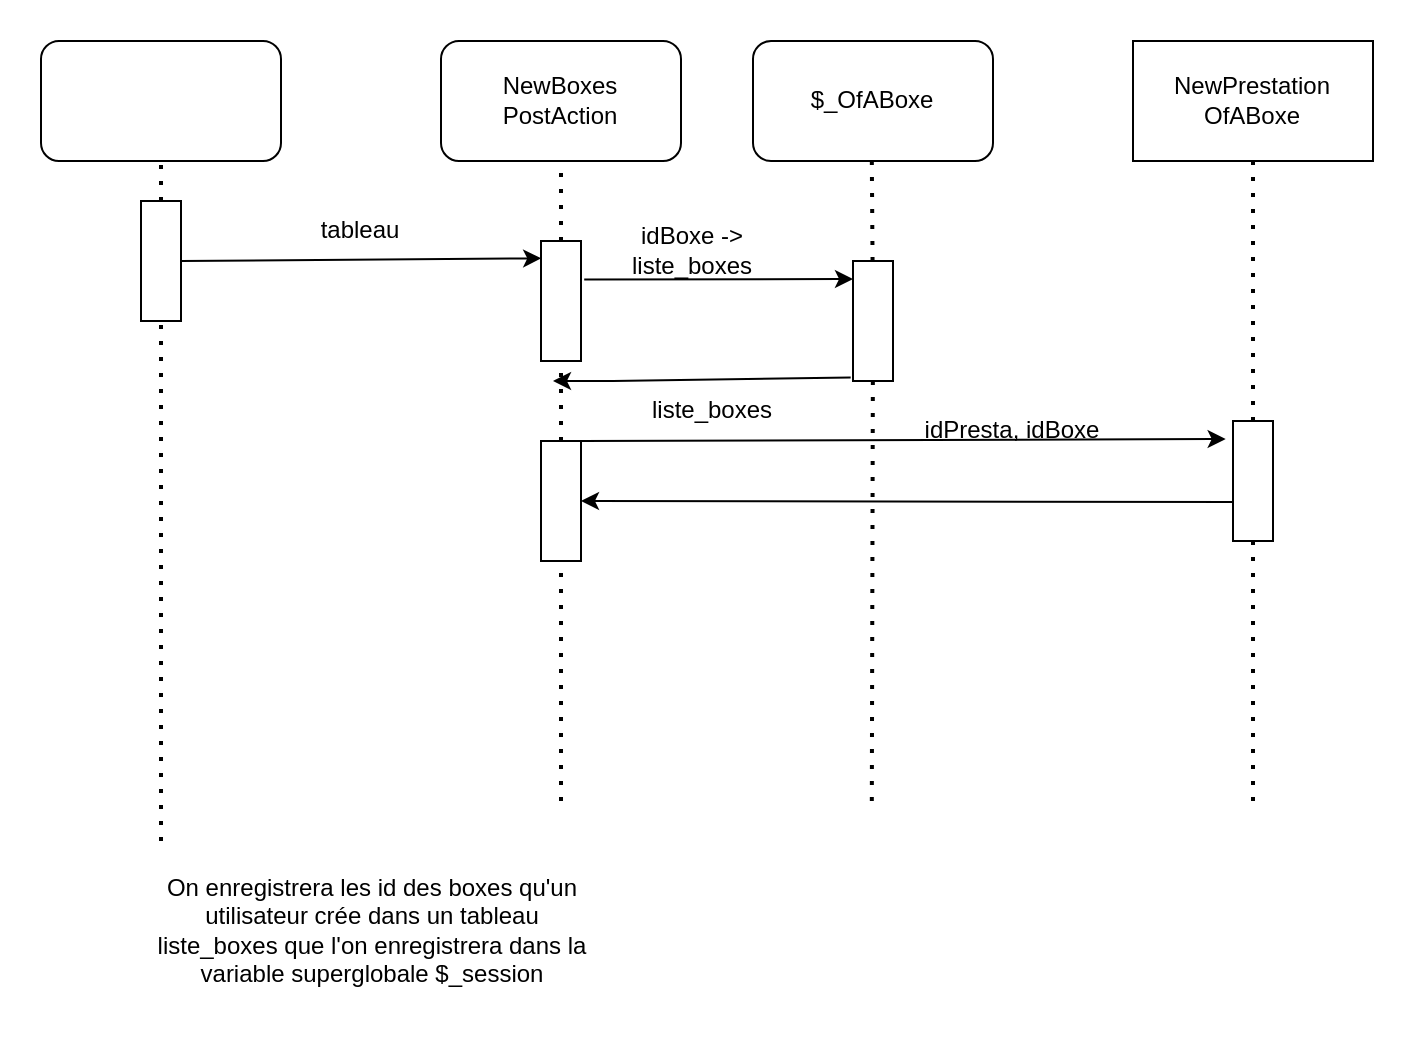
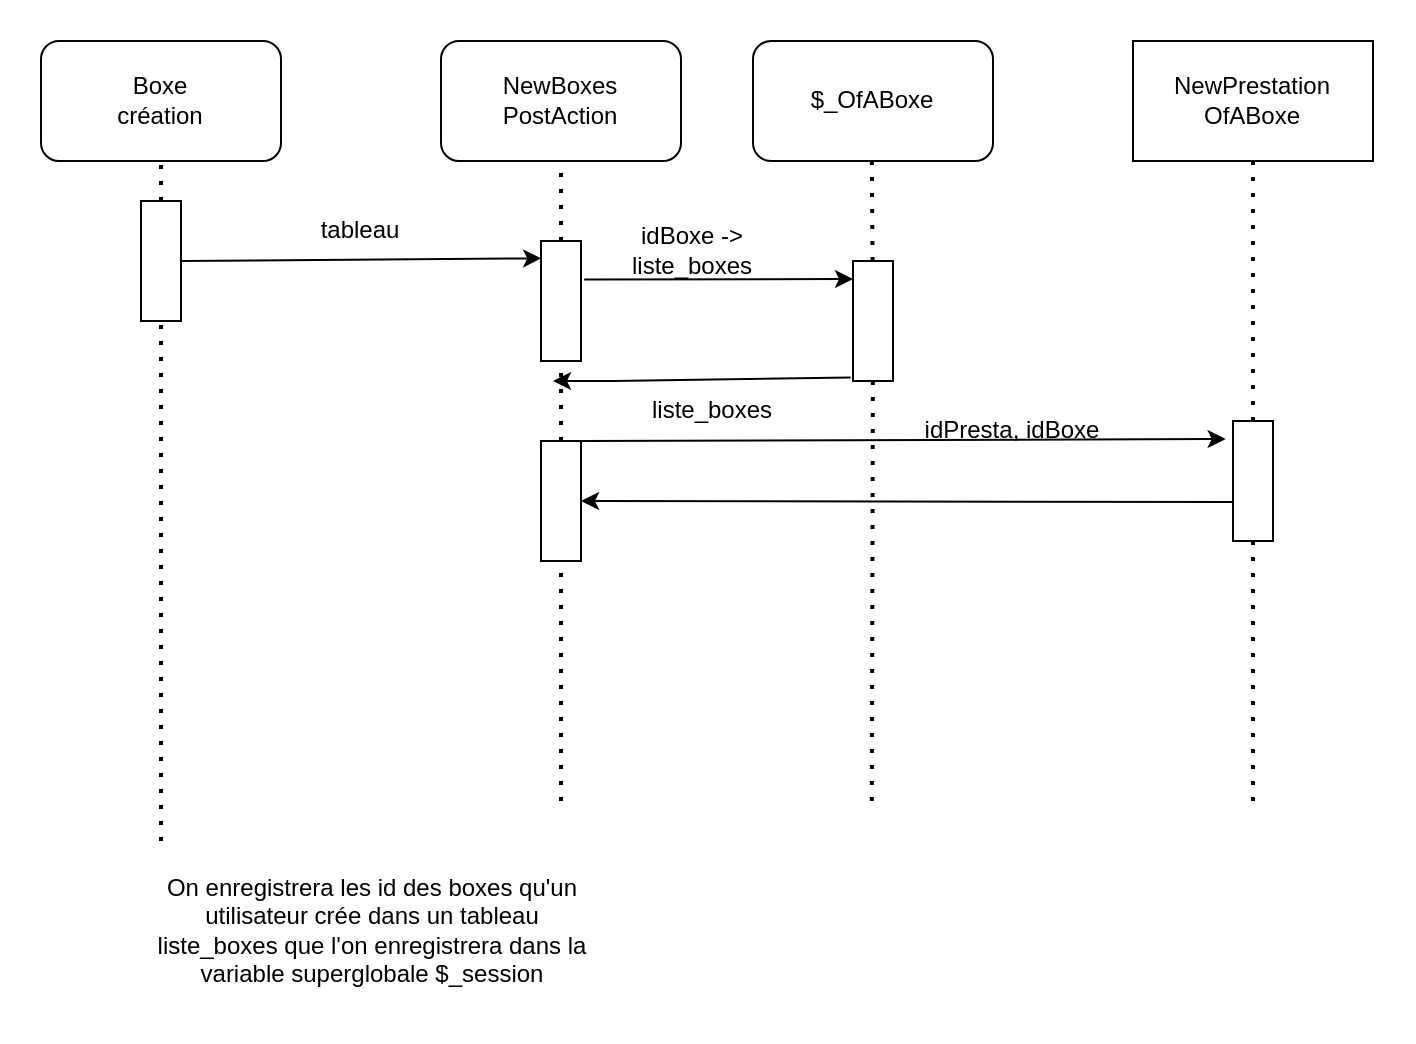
node "Boxe création": added
